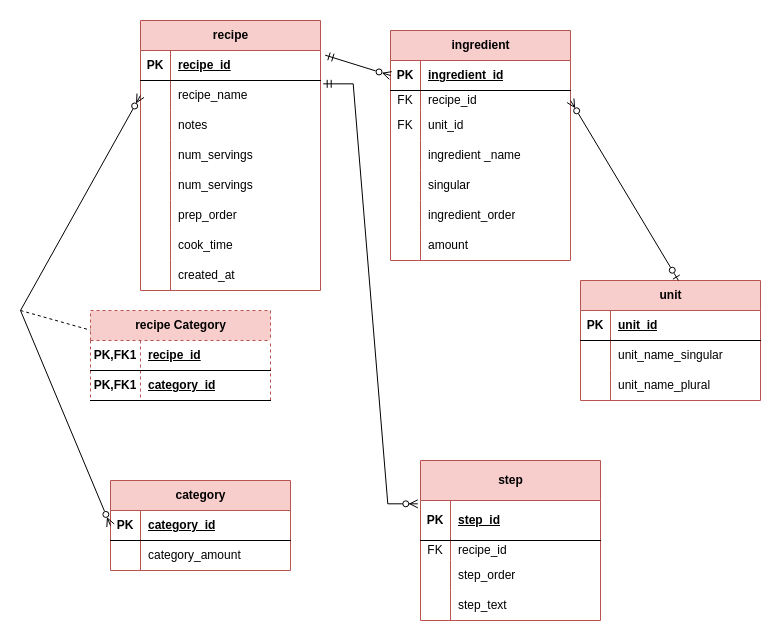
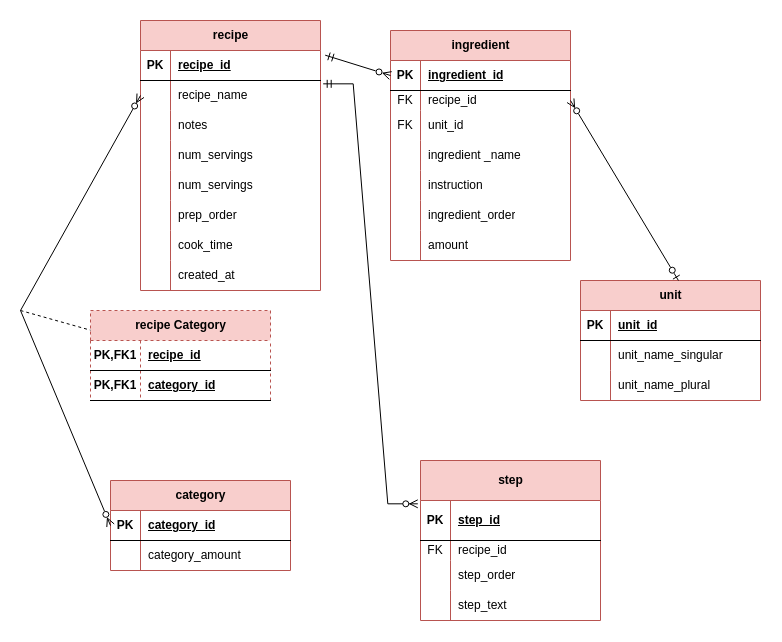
node "singular": label "singular" -> "instruction"
